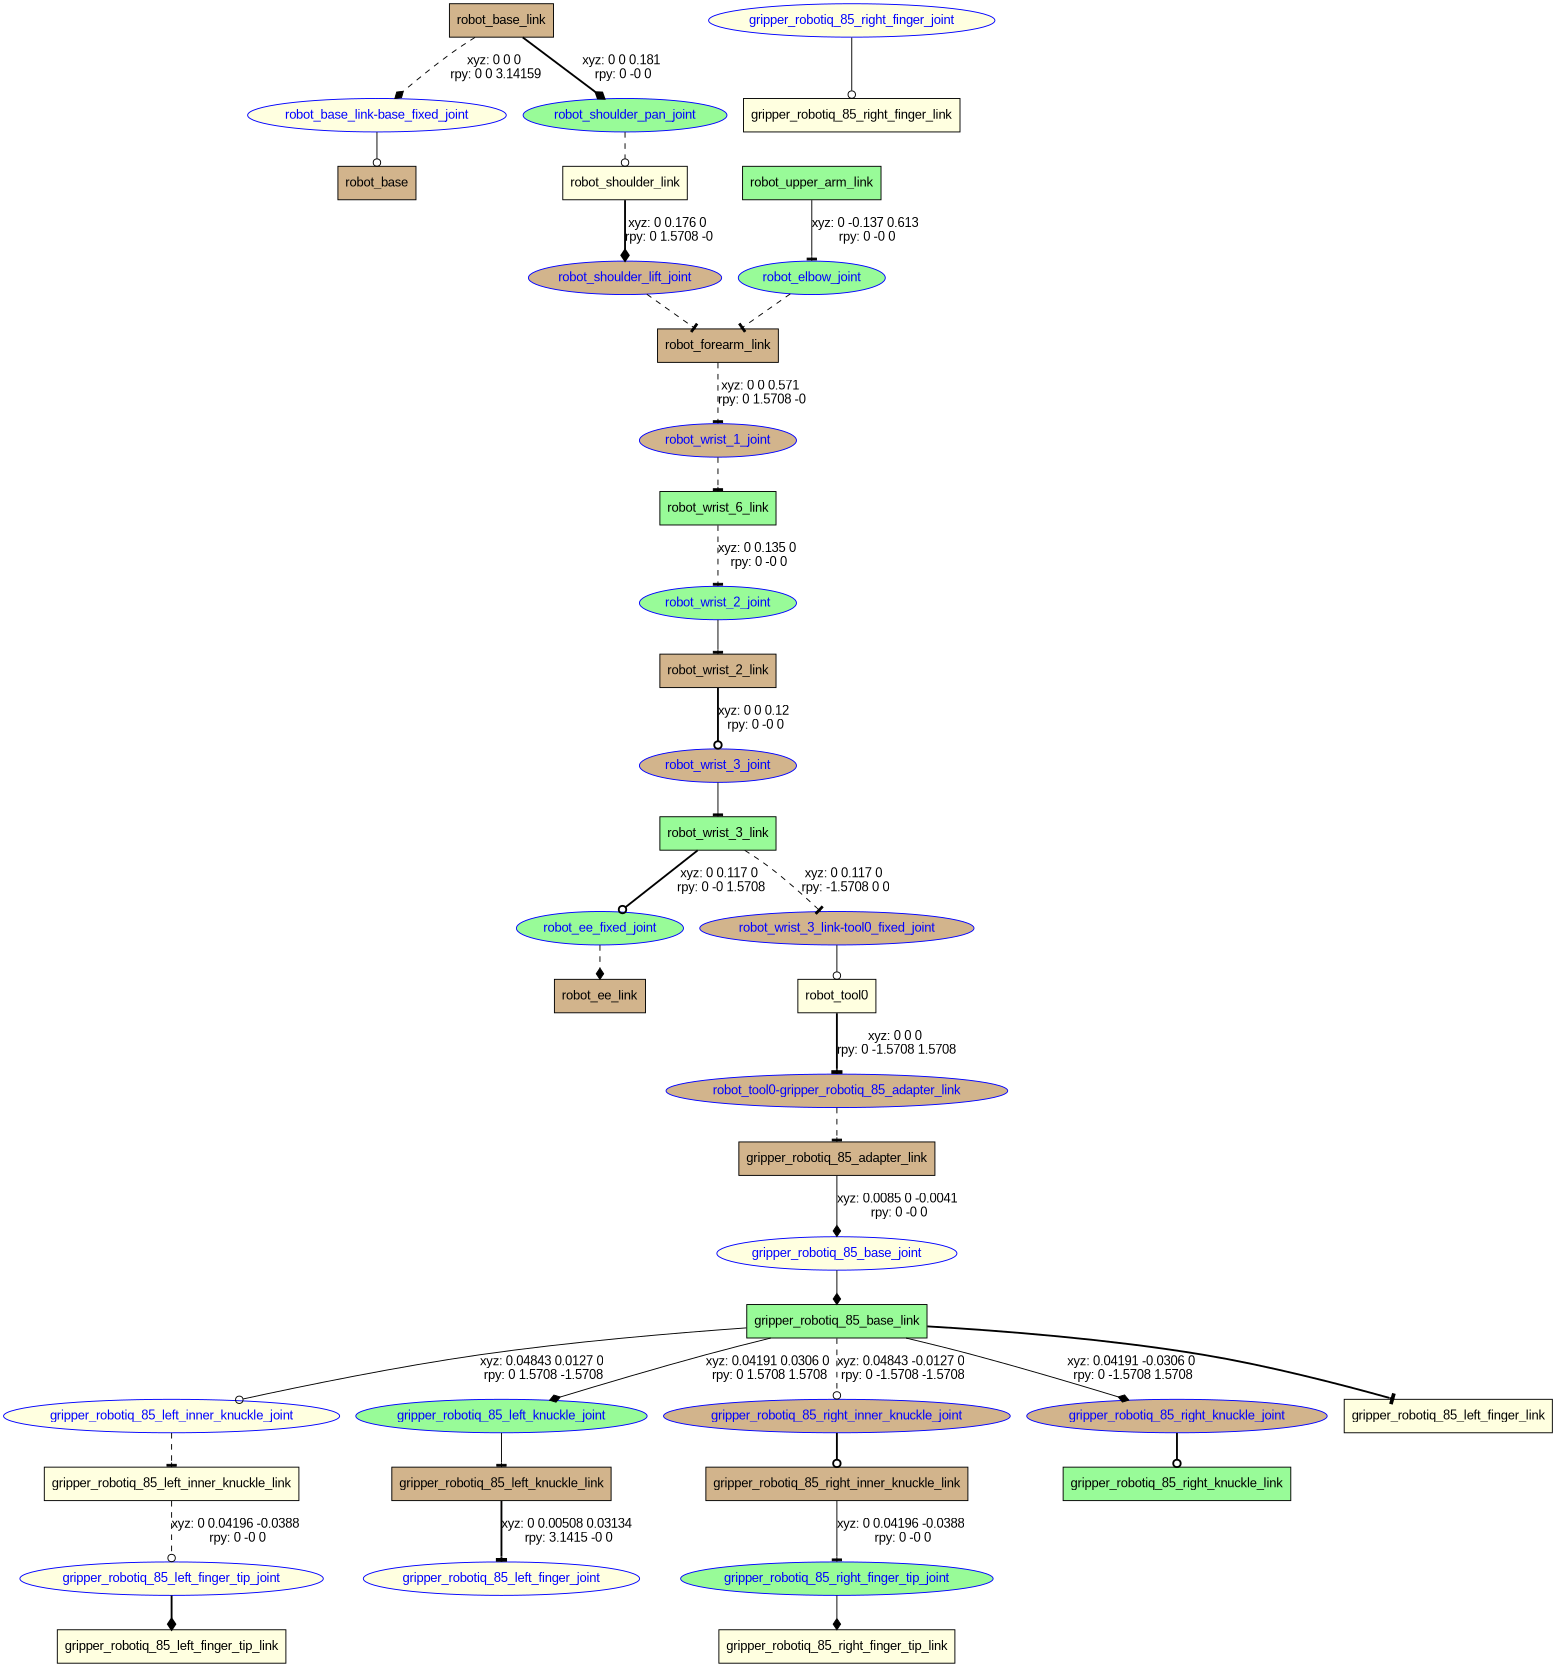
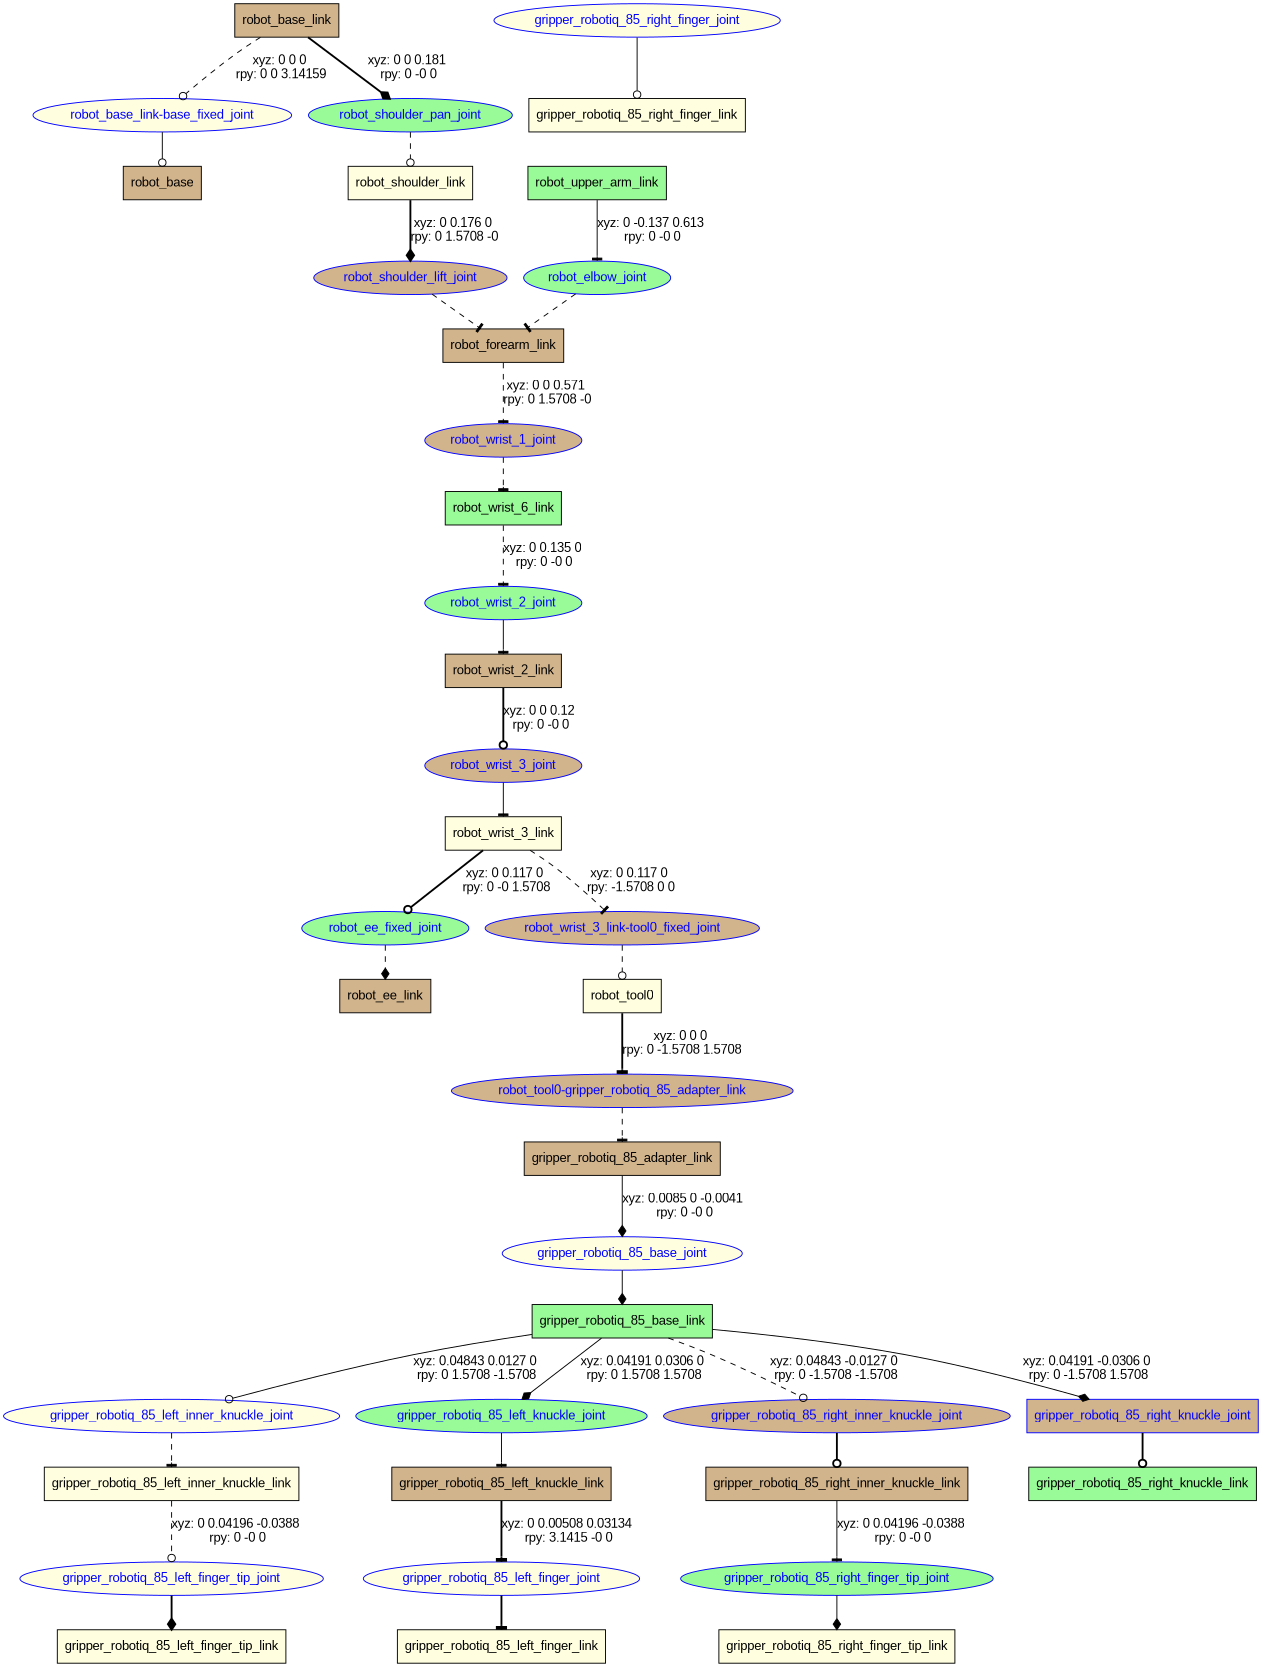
edge "robot_base_link" -> "robot_base_link-base_fixed_joint": arrowhead diamond -> odot
node "robot_wrist_3_link": fillcolor palegreen -> lightyellow
edge "robot_wrist_3_link-tool0_fixed_joint" -> "robot_tool0": style solid -> dashed
edge "gripper_robotiq_85_base_link" -> "gripper_robotiq_85_left_finger_link": now "gripper_robotiq_85_left_finger_joint" -> "gripper_robotiq_85_left_finger_link"
node "gripper_robotiq_85_right_knuckle_joint": shape ellipse -> box
